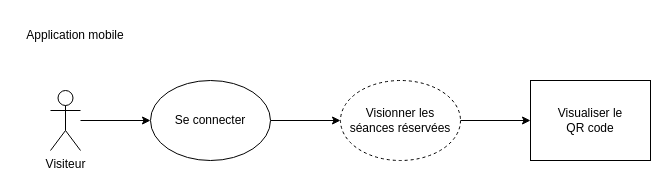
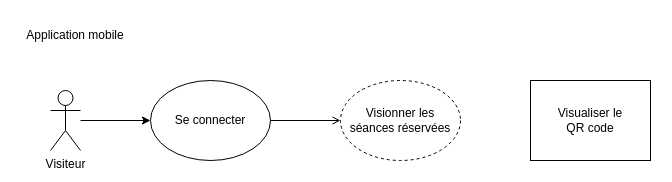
edge "Se connecter" -> "Visionner les séances réservées": arrowhead classic -> open
edge "Visionner les séances réservées" -> "Visualiser le QR code": removed
